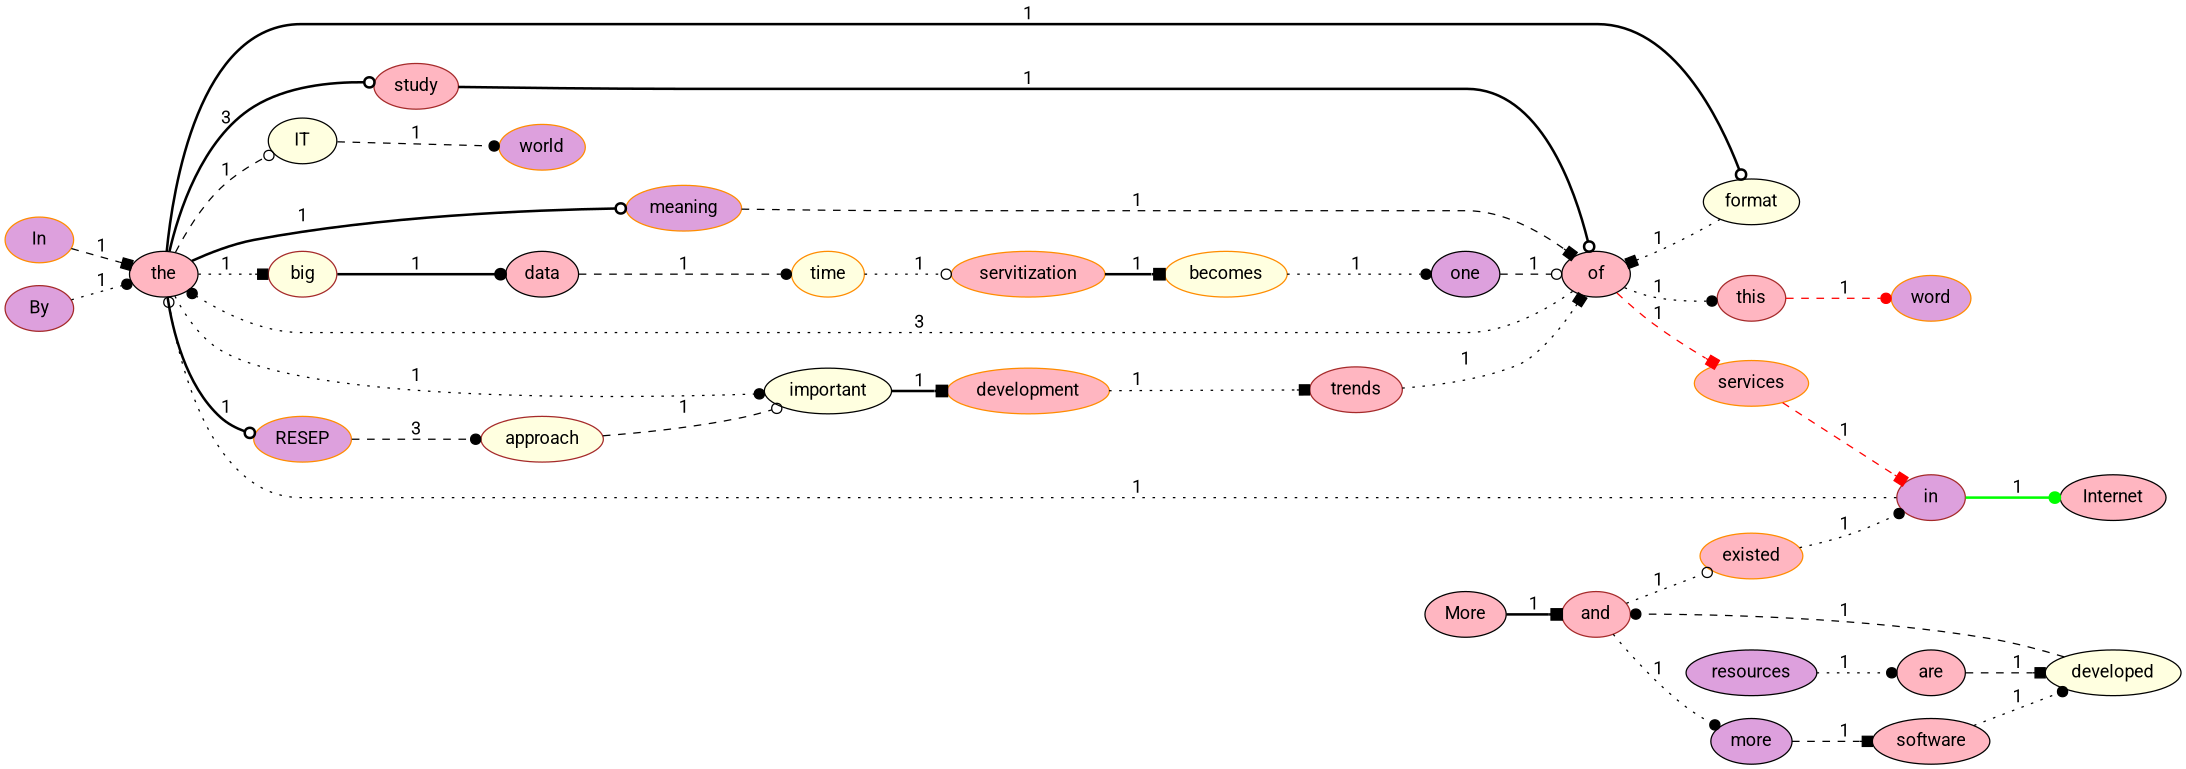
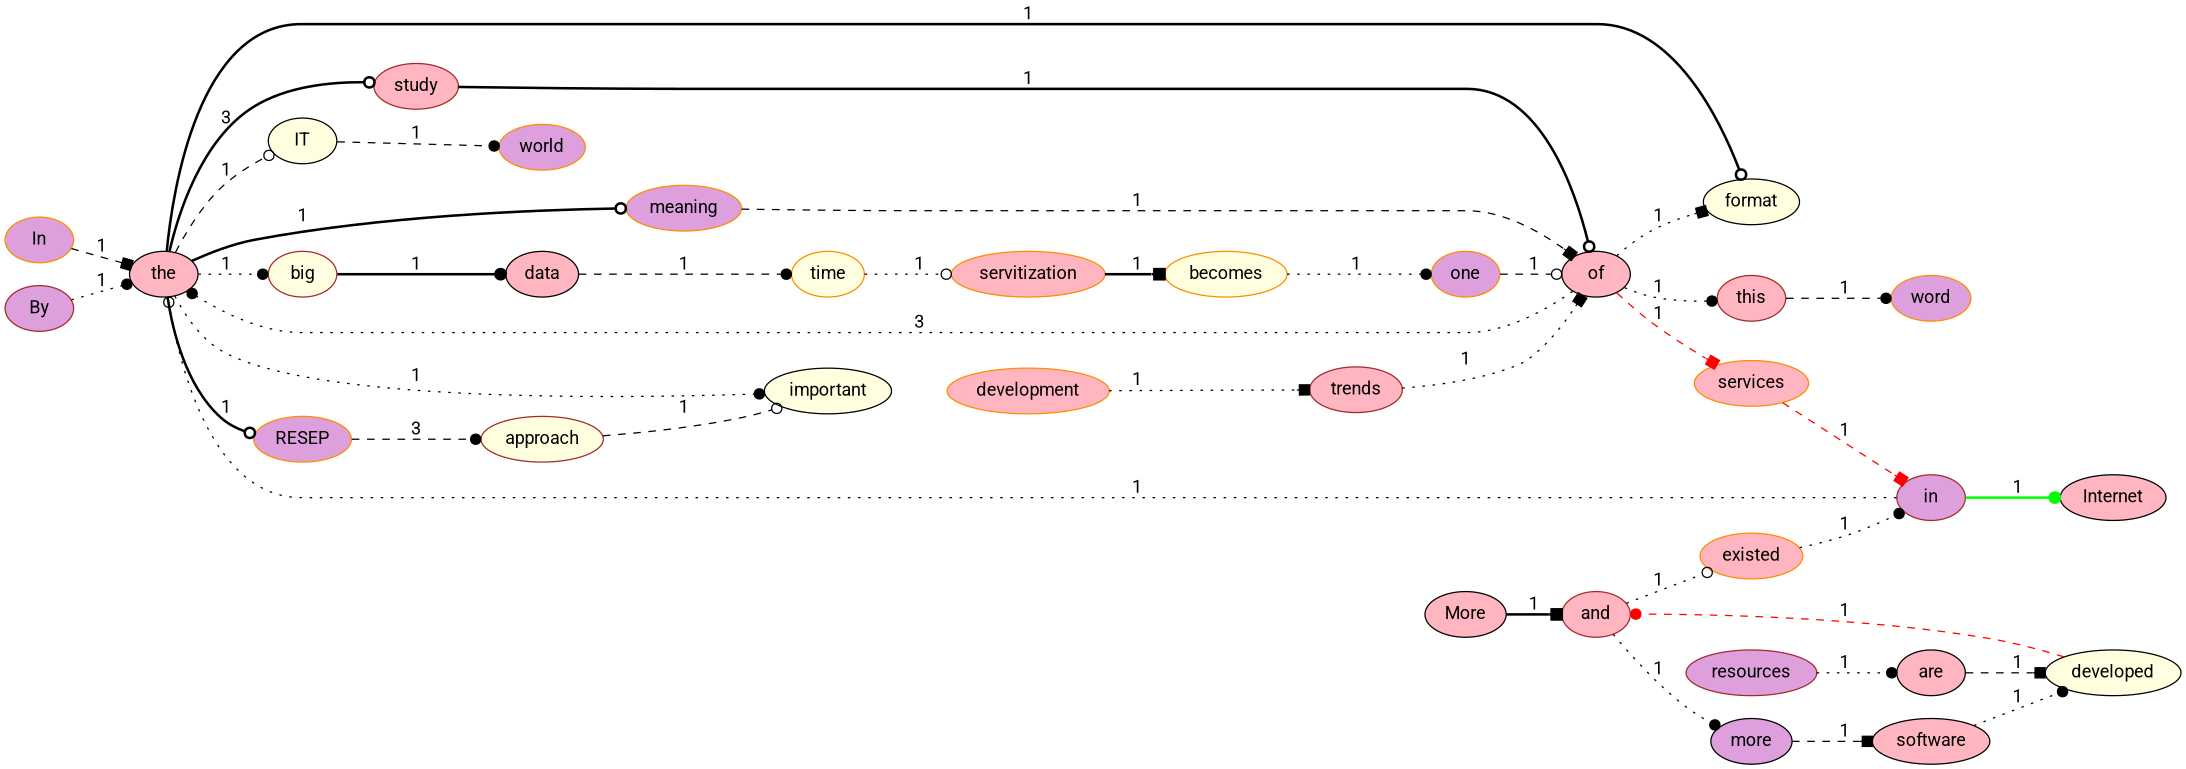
edge "format" -> "of": reversed
edge "the" -> "big": arrowhead box -> dot
node "one": color black -> darkorange
edge "this" -> "word": color red -> null
edge "important" -> "development": removed, label "1"
edge "developed" -> "and": color null -> red
node "resources": color black -> brown
